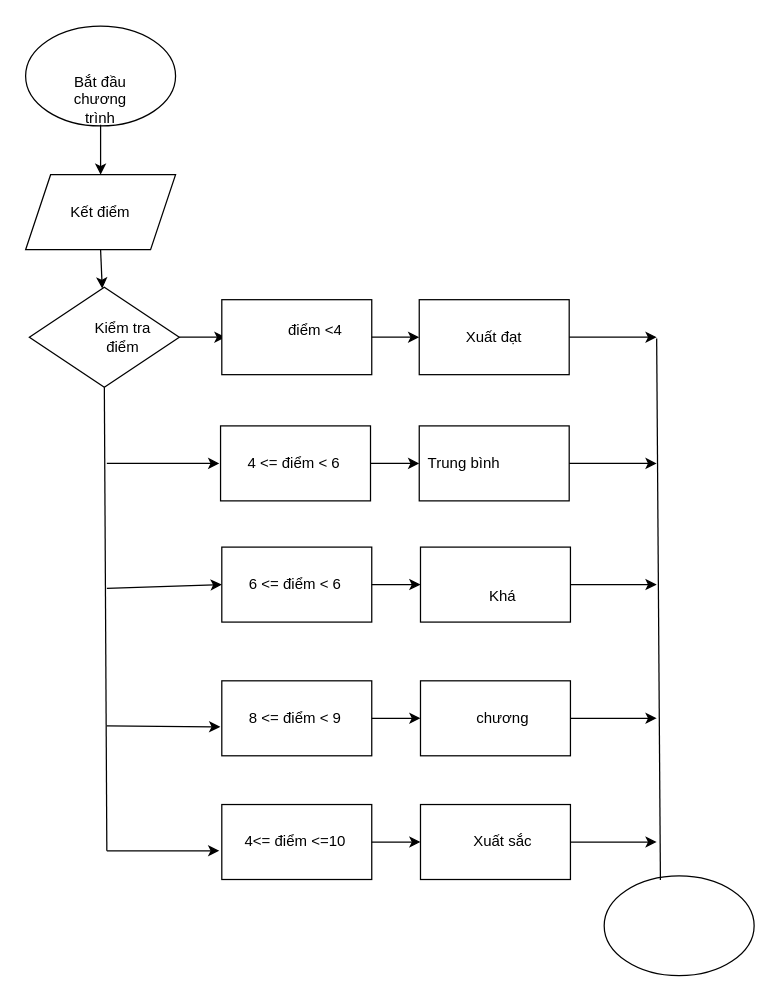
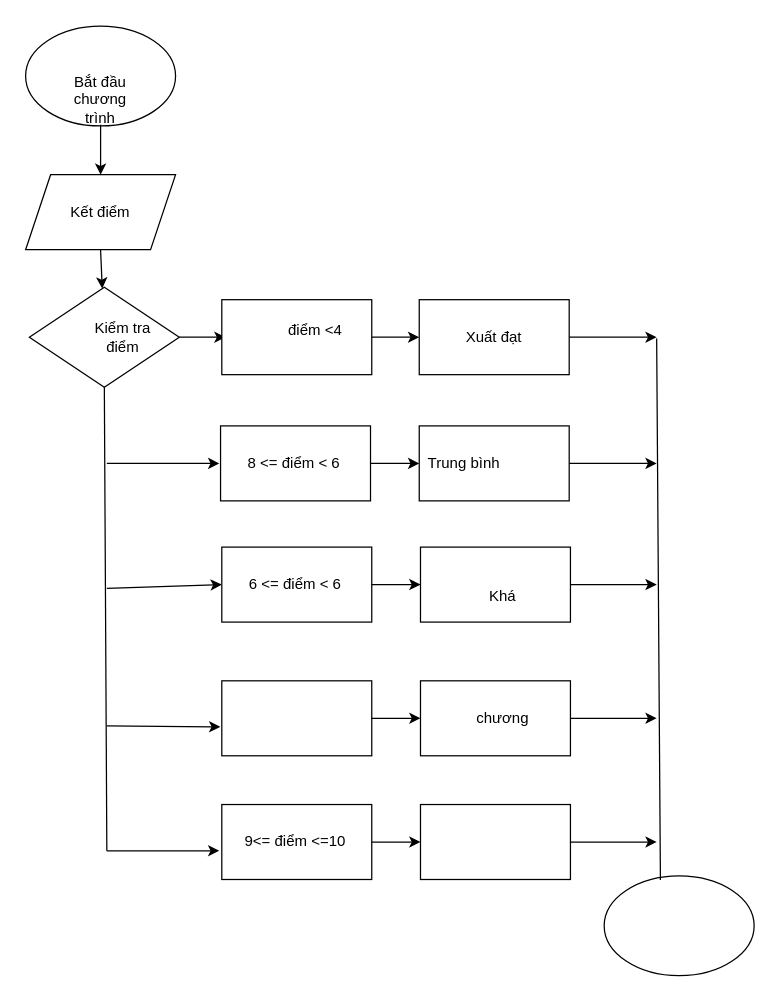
node "4 <= điểm < 6": label "4 <= điểm < 6" -> "8 <= điểm < 6"
node "8 <= điểm < 9": removed
node "4<= điểm <=10": label "4<= điểm <=10" -> "9<= điểm <=10"
node "Xuất sắc": removed
